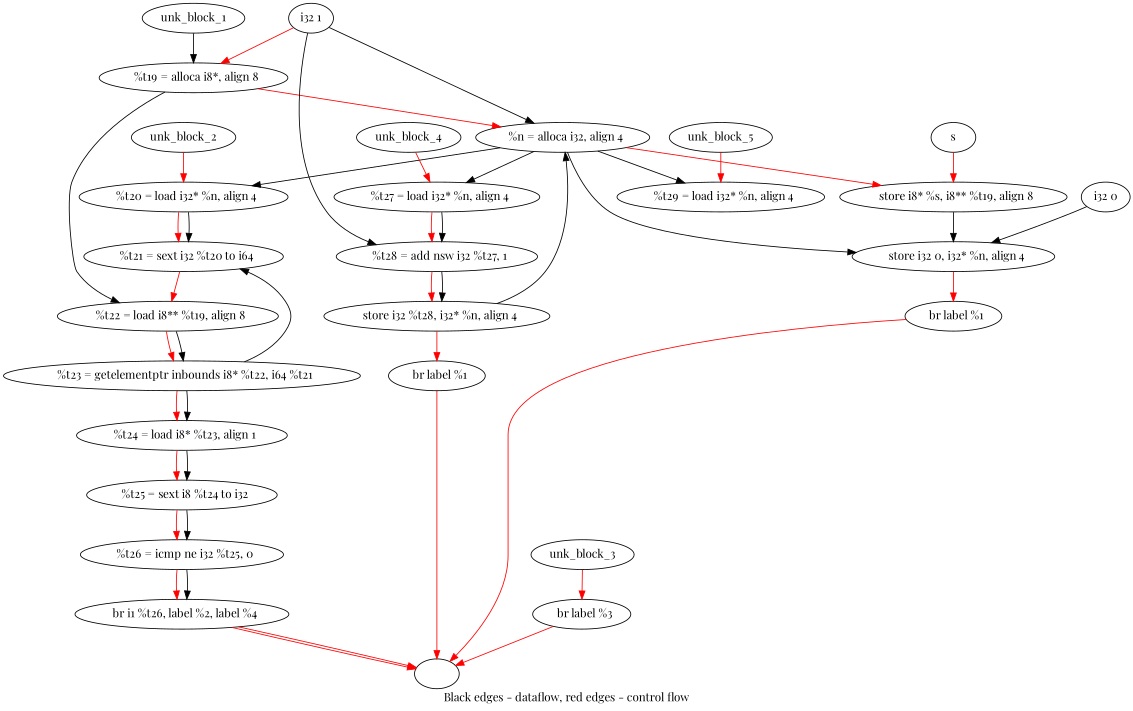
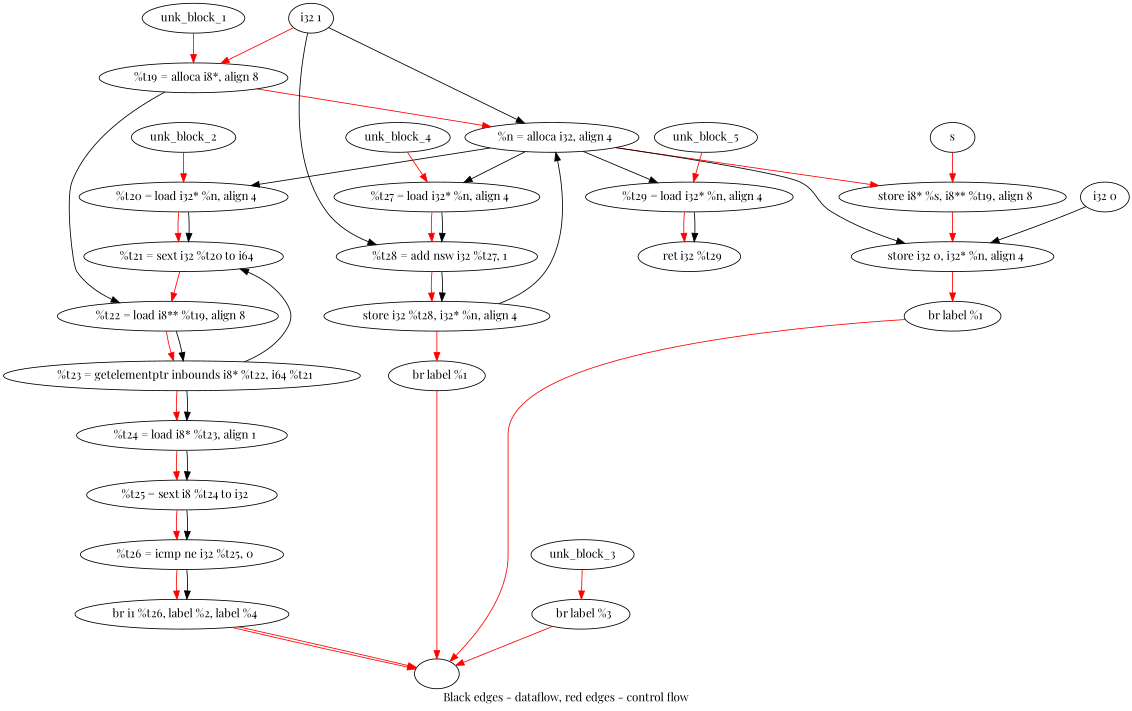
edge "unk_block_1" -> "%t19 = alloca i8*, align 8": color black -> red
edge "store i8* %s, i8** %t19, align 8" -> "store i32 0, i32* %n, align 4": color black -> red
node "ret i32 %t29": added
